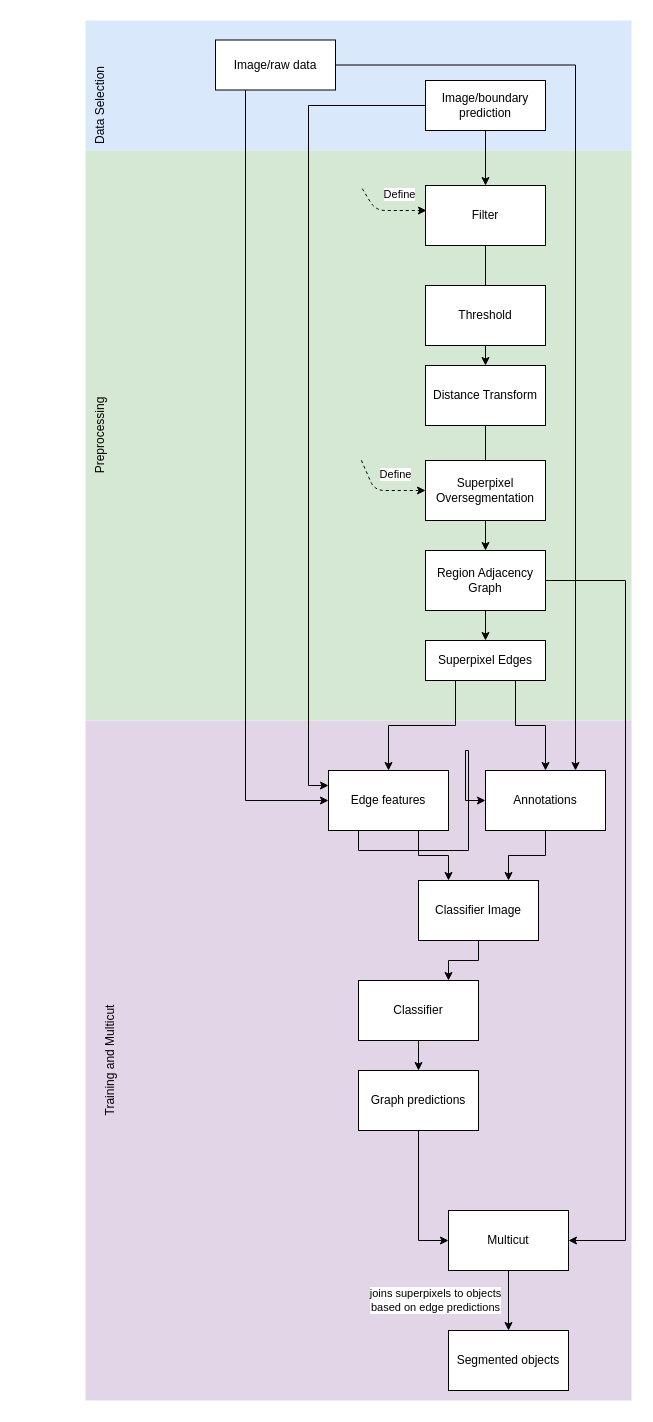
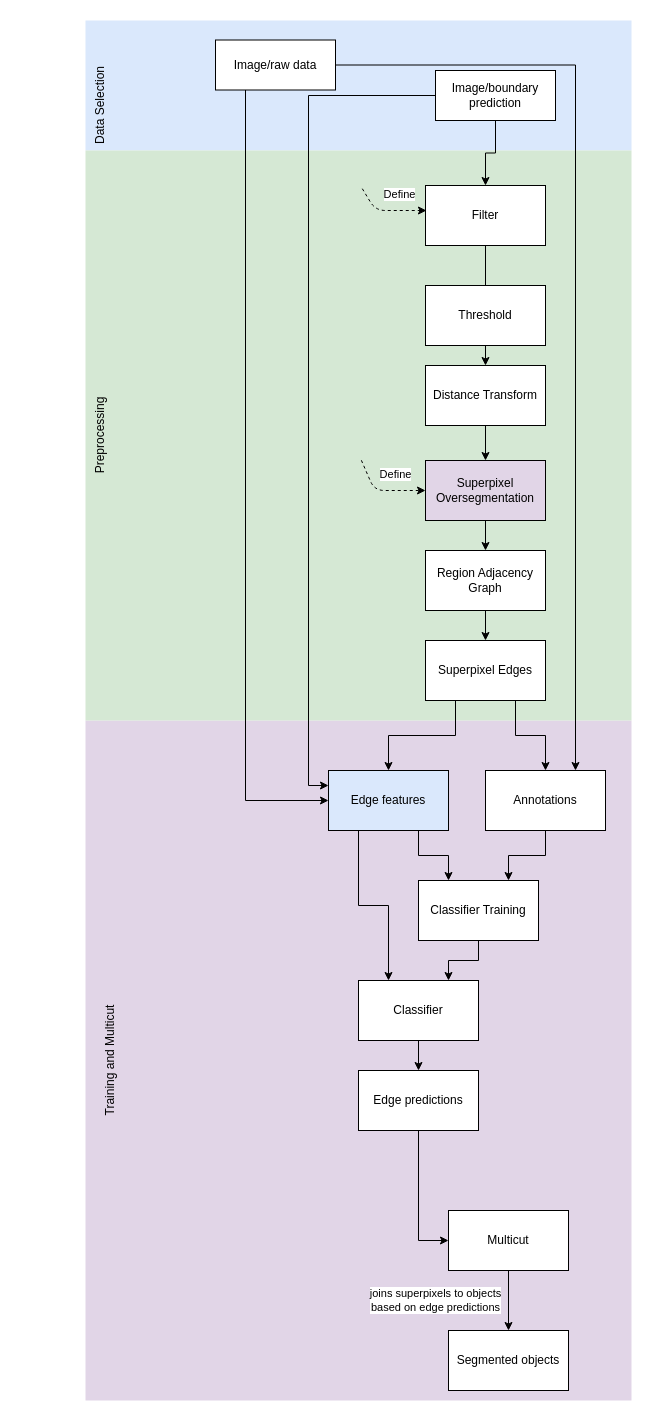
node "Image/boundary prediction": moved (486, 106) -> (496, 96)
edge "Distance Transform" -- "Superpixel Oversegmentation": arrowhead none -> classic
node "Superpixel Oversegmentation": fillcolor #ffffff -> #e1d5e7
node "Superpixel Edges": size 120x40 -> 120x60
node "Edge features": fillcolor #ffffff -> #dae8fc
edge "Edge features" -> "Annotations": now "Edge features" -> "Classifier"
edge "Region Adjacency Graph" -> "Multicut": removed
node "Classifier Image": label "Classifier Image" -> "Classifier Training"
node "Graph predictions": label "Graph predictions" -> "Edge predictions"
